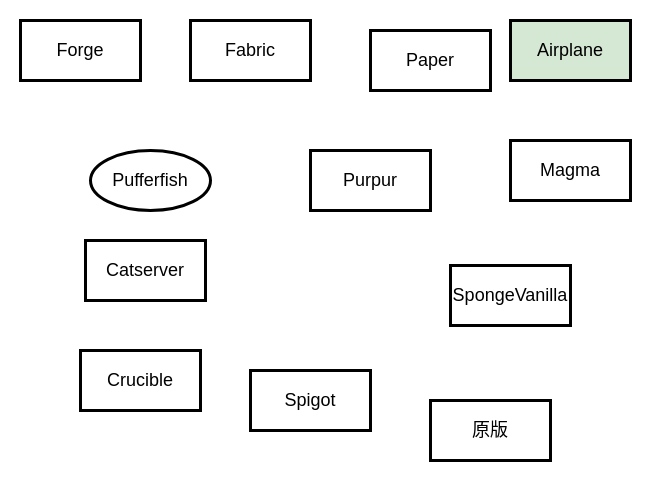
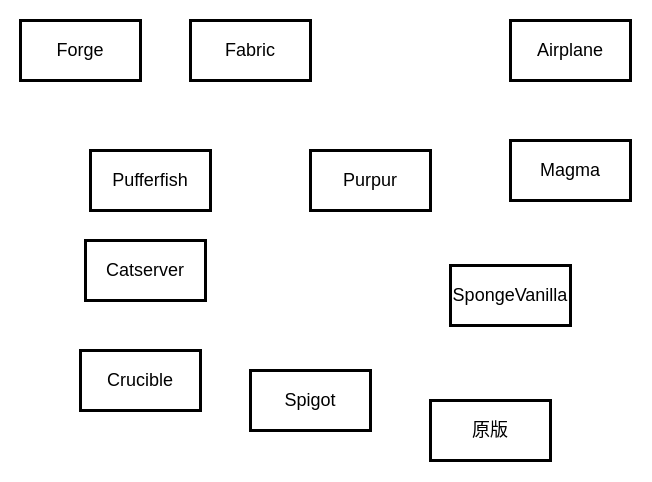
node "Airplane": fillcolor #d5e8d4 -> #ffffff
node "Paper": removed
node "Pufferfish": shape ellipse -> rectangle
